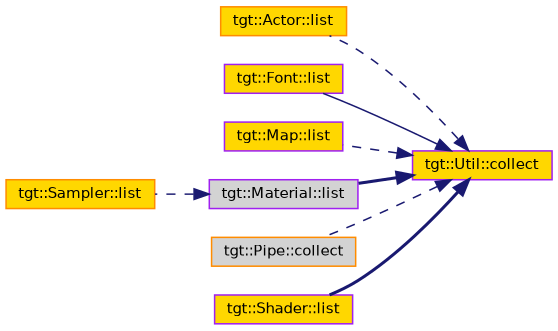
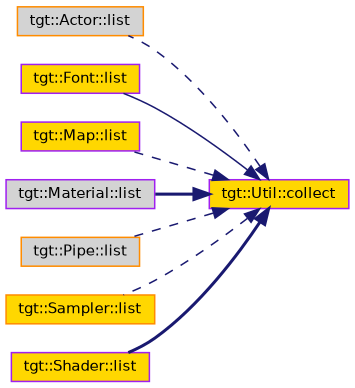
node "tgt::Actor::list": fillcolor gold -> lightgrey
edge "tgt::Sampler::list" -> "tgt::Material::list": now "tgt::Sampler::list" -> "tgt::Util::collect"
node "tgt::Pipe::collect": label "tgt::Pipe::collect" -> "tgt::Pipe::list"
